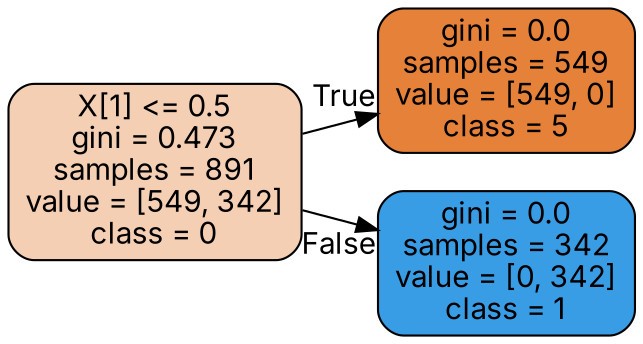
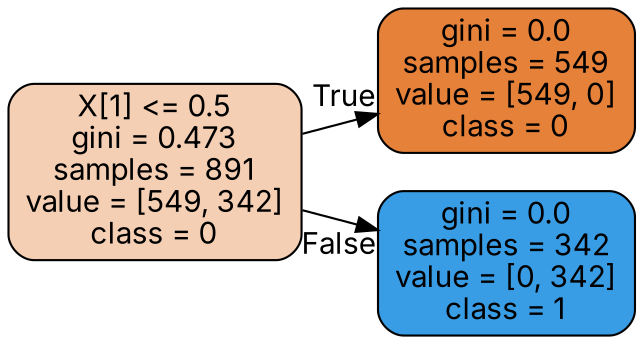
node "gini = 0.0 samples = 549 value = [549, 0] class = 5": label "gini = 0.0 samples = 549 value = [549, 0] class = 5" -> "gini = 0.0 samples = 549 value = [549, 0] class = 0"
